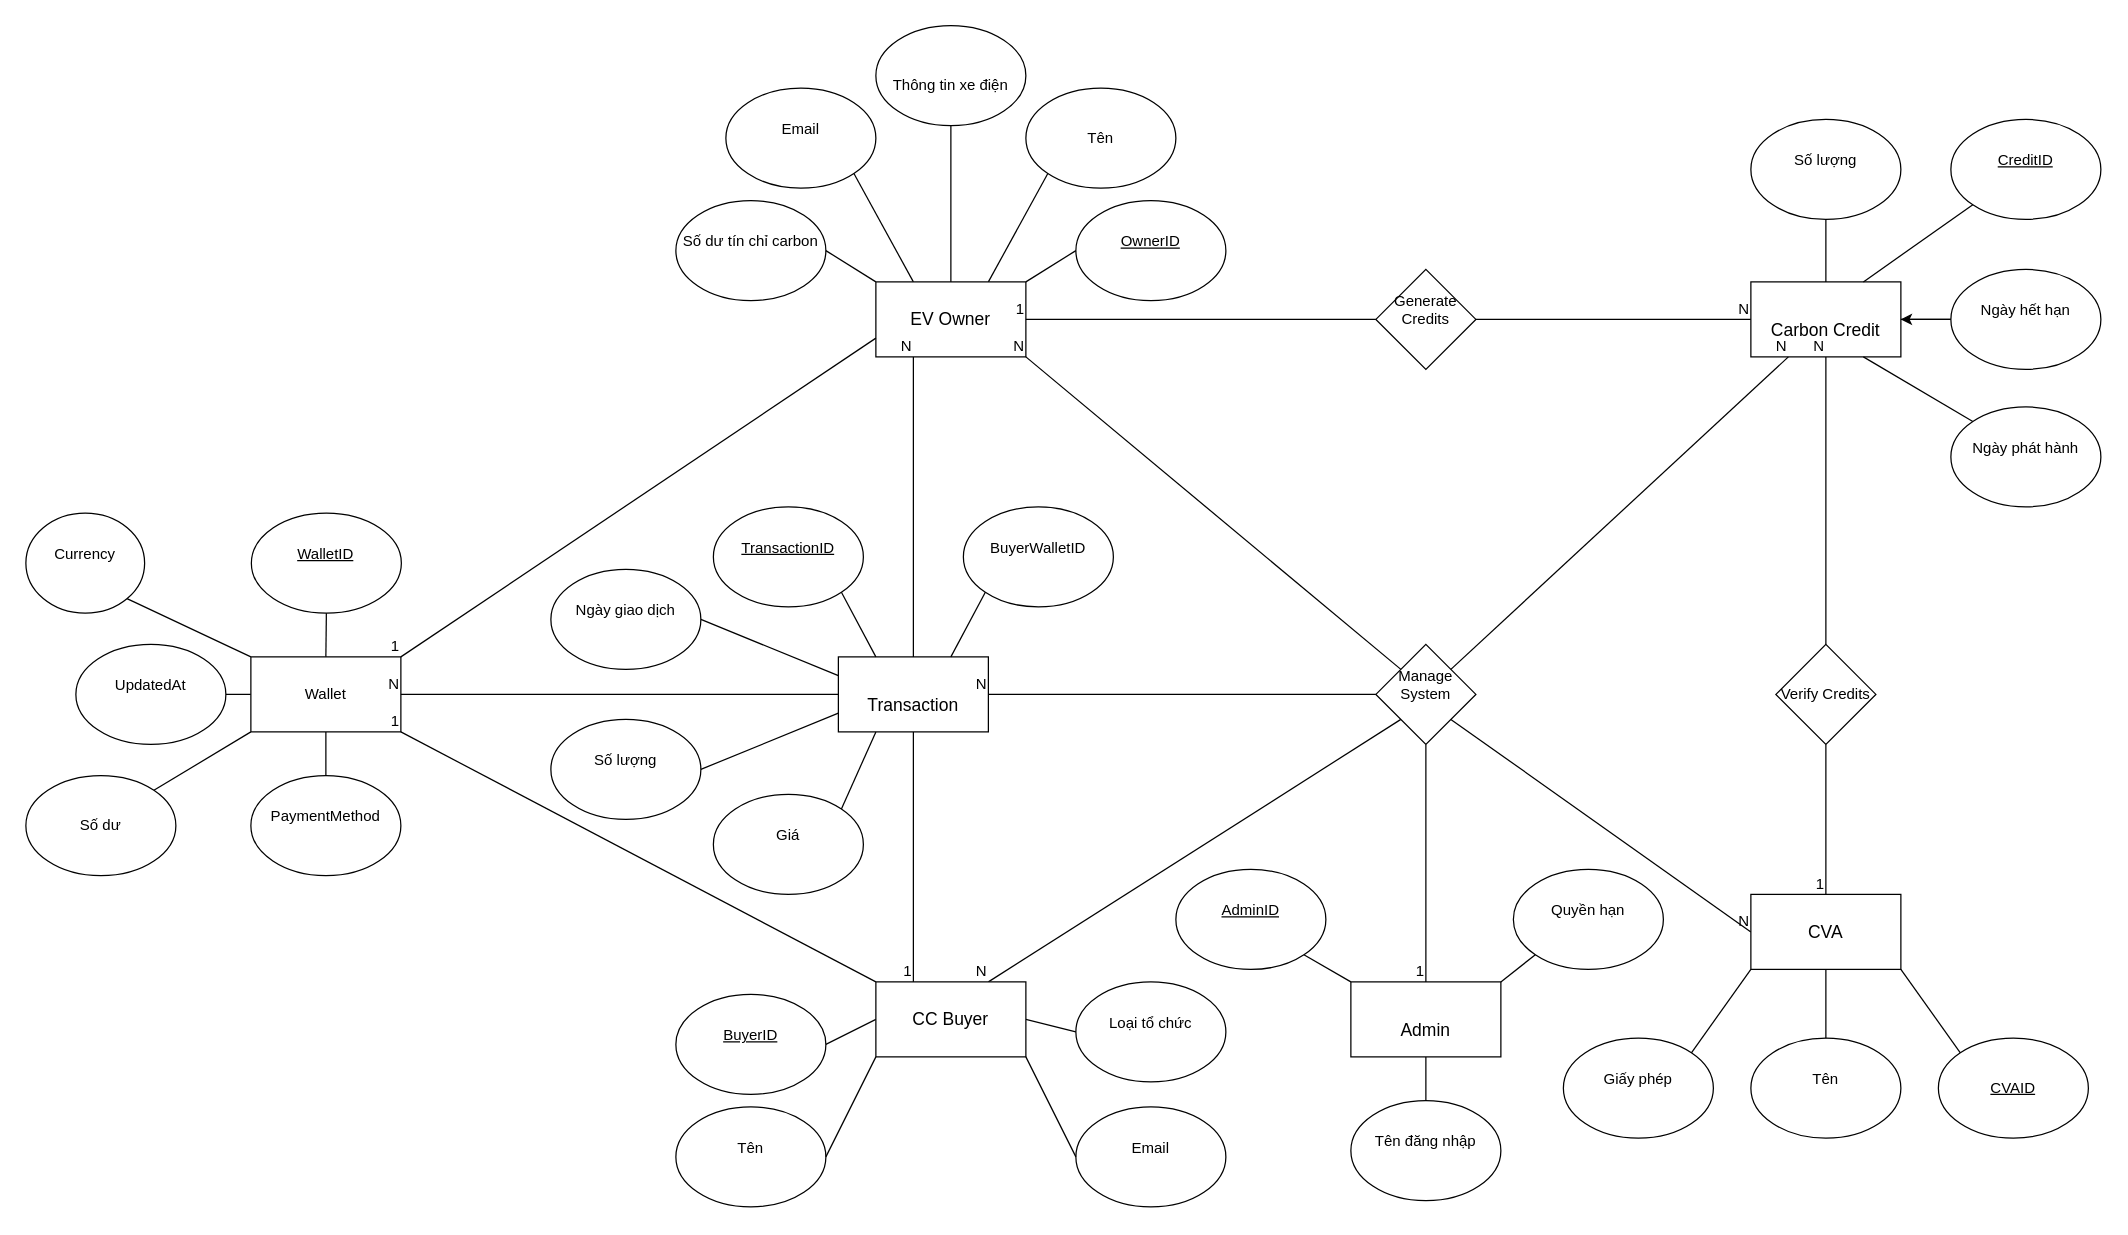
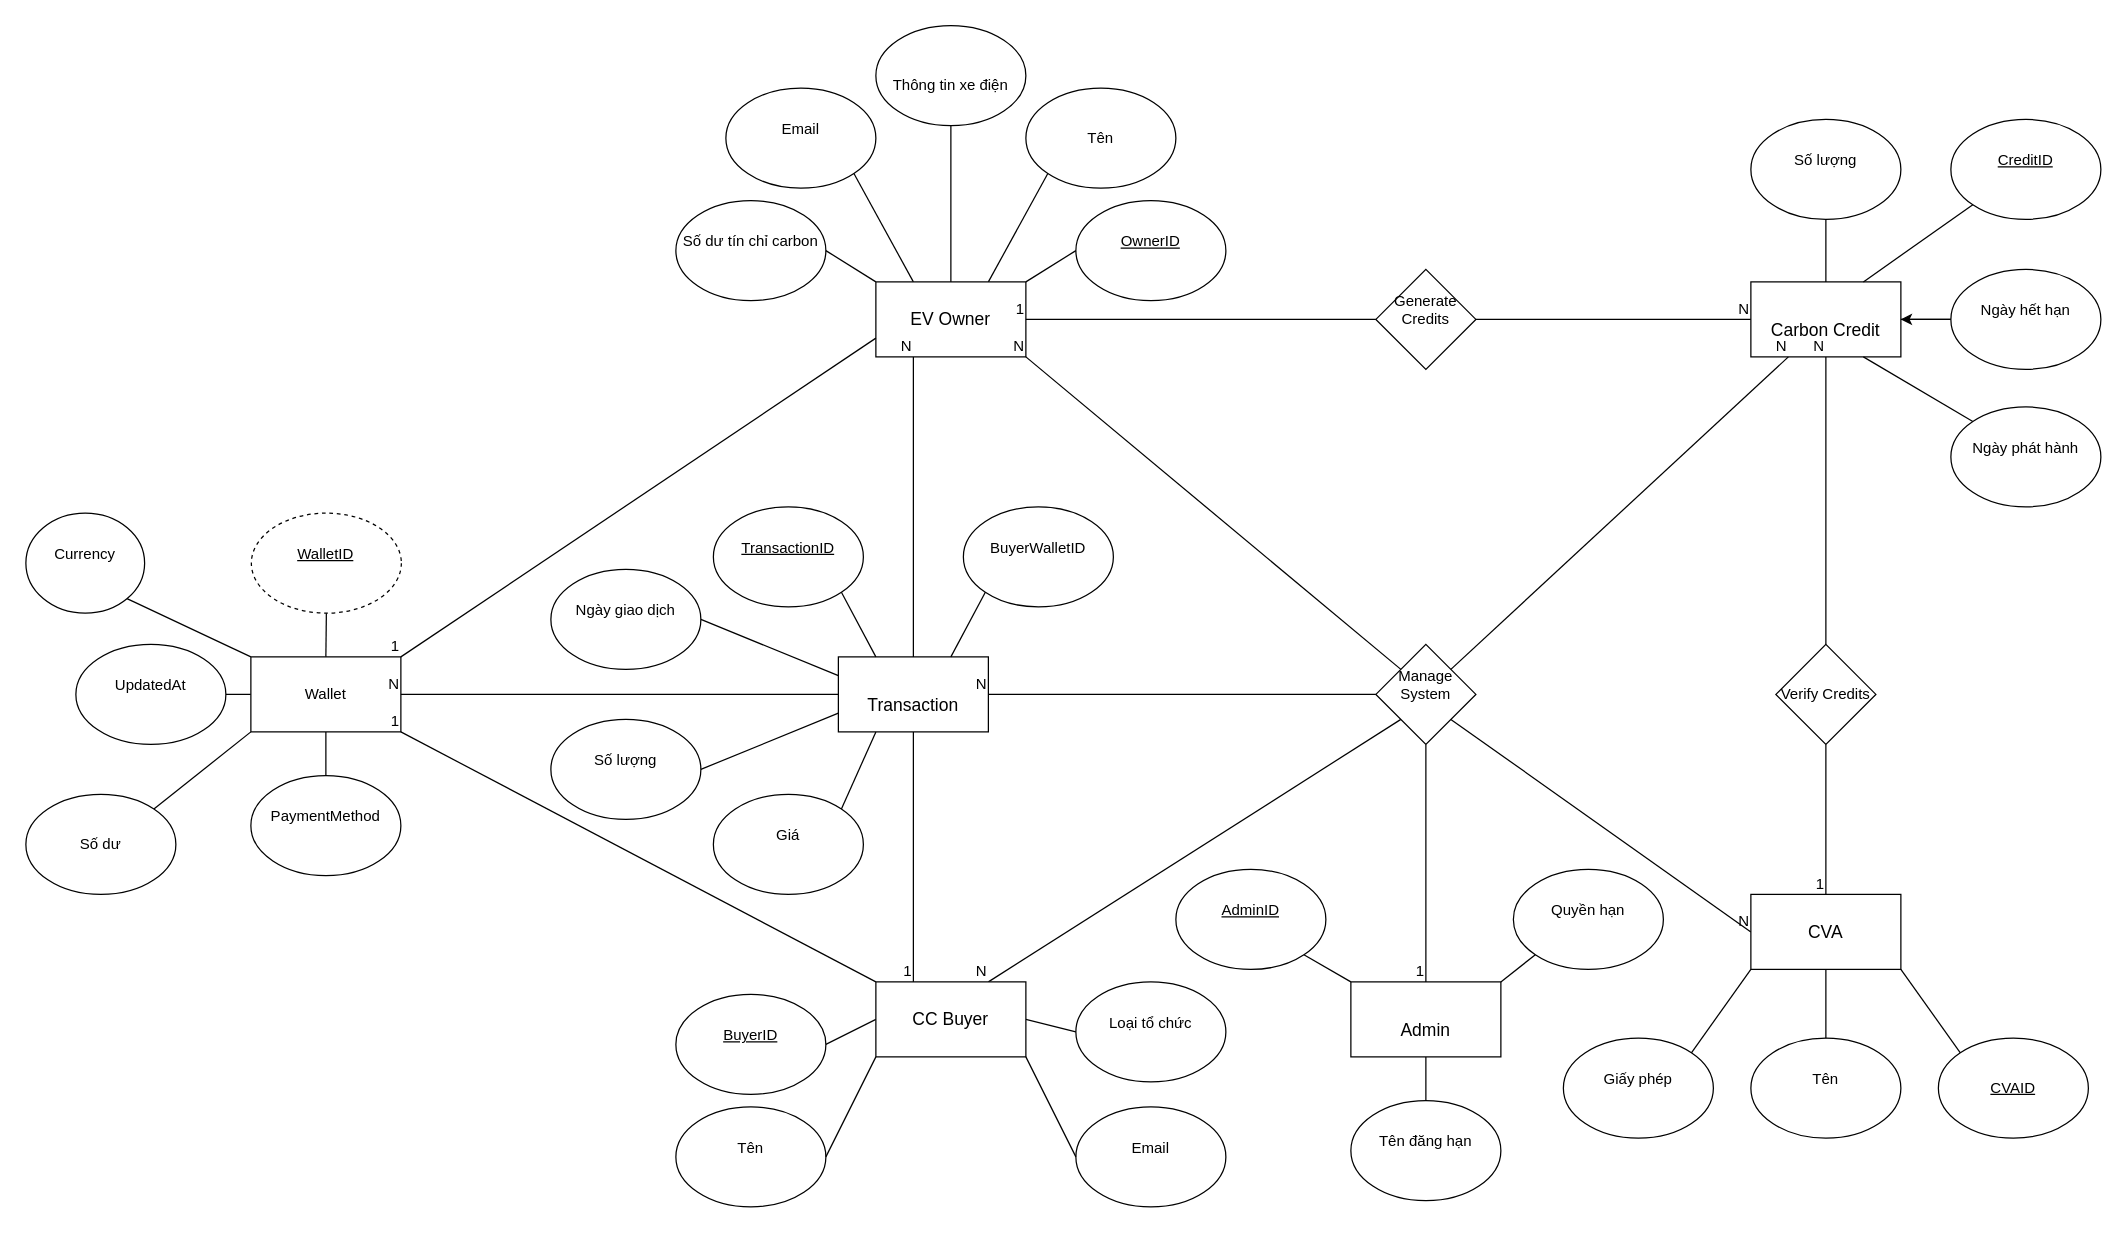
node "WalletID": style solid -> dashed
node "Số dư": moved (101, 826) -> (101, 844)
node "Tên đăng nhập": label "Tên đăng nhập" -> "Tên đăng hạn"
